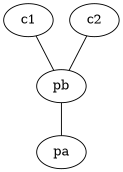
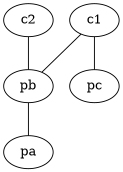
node "pc": added
